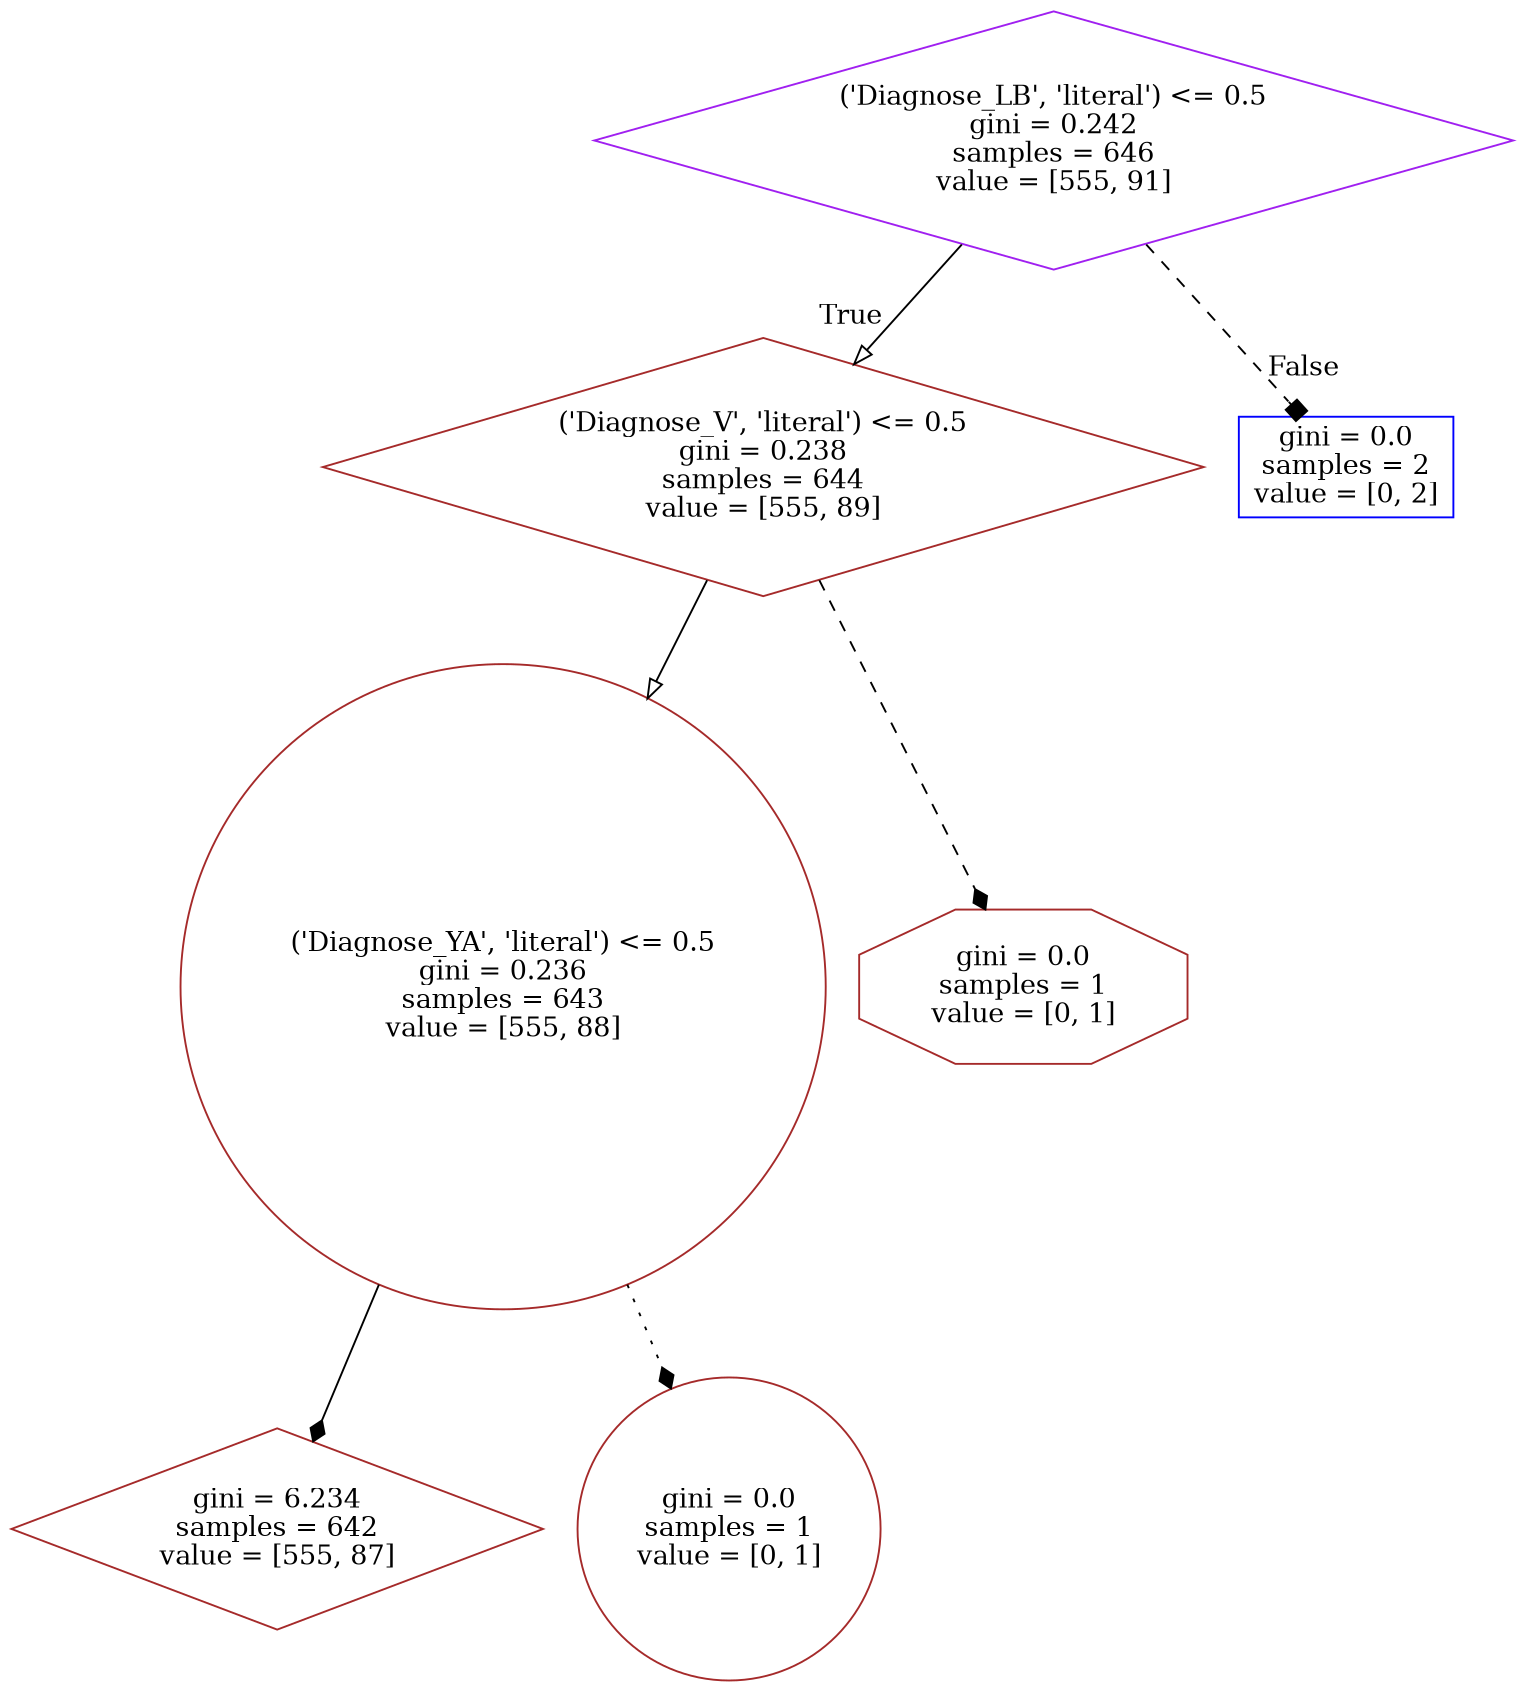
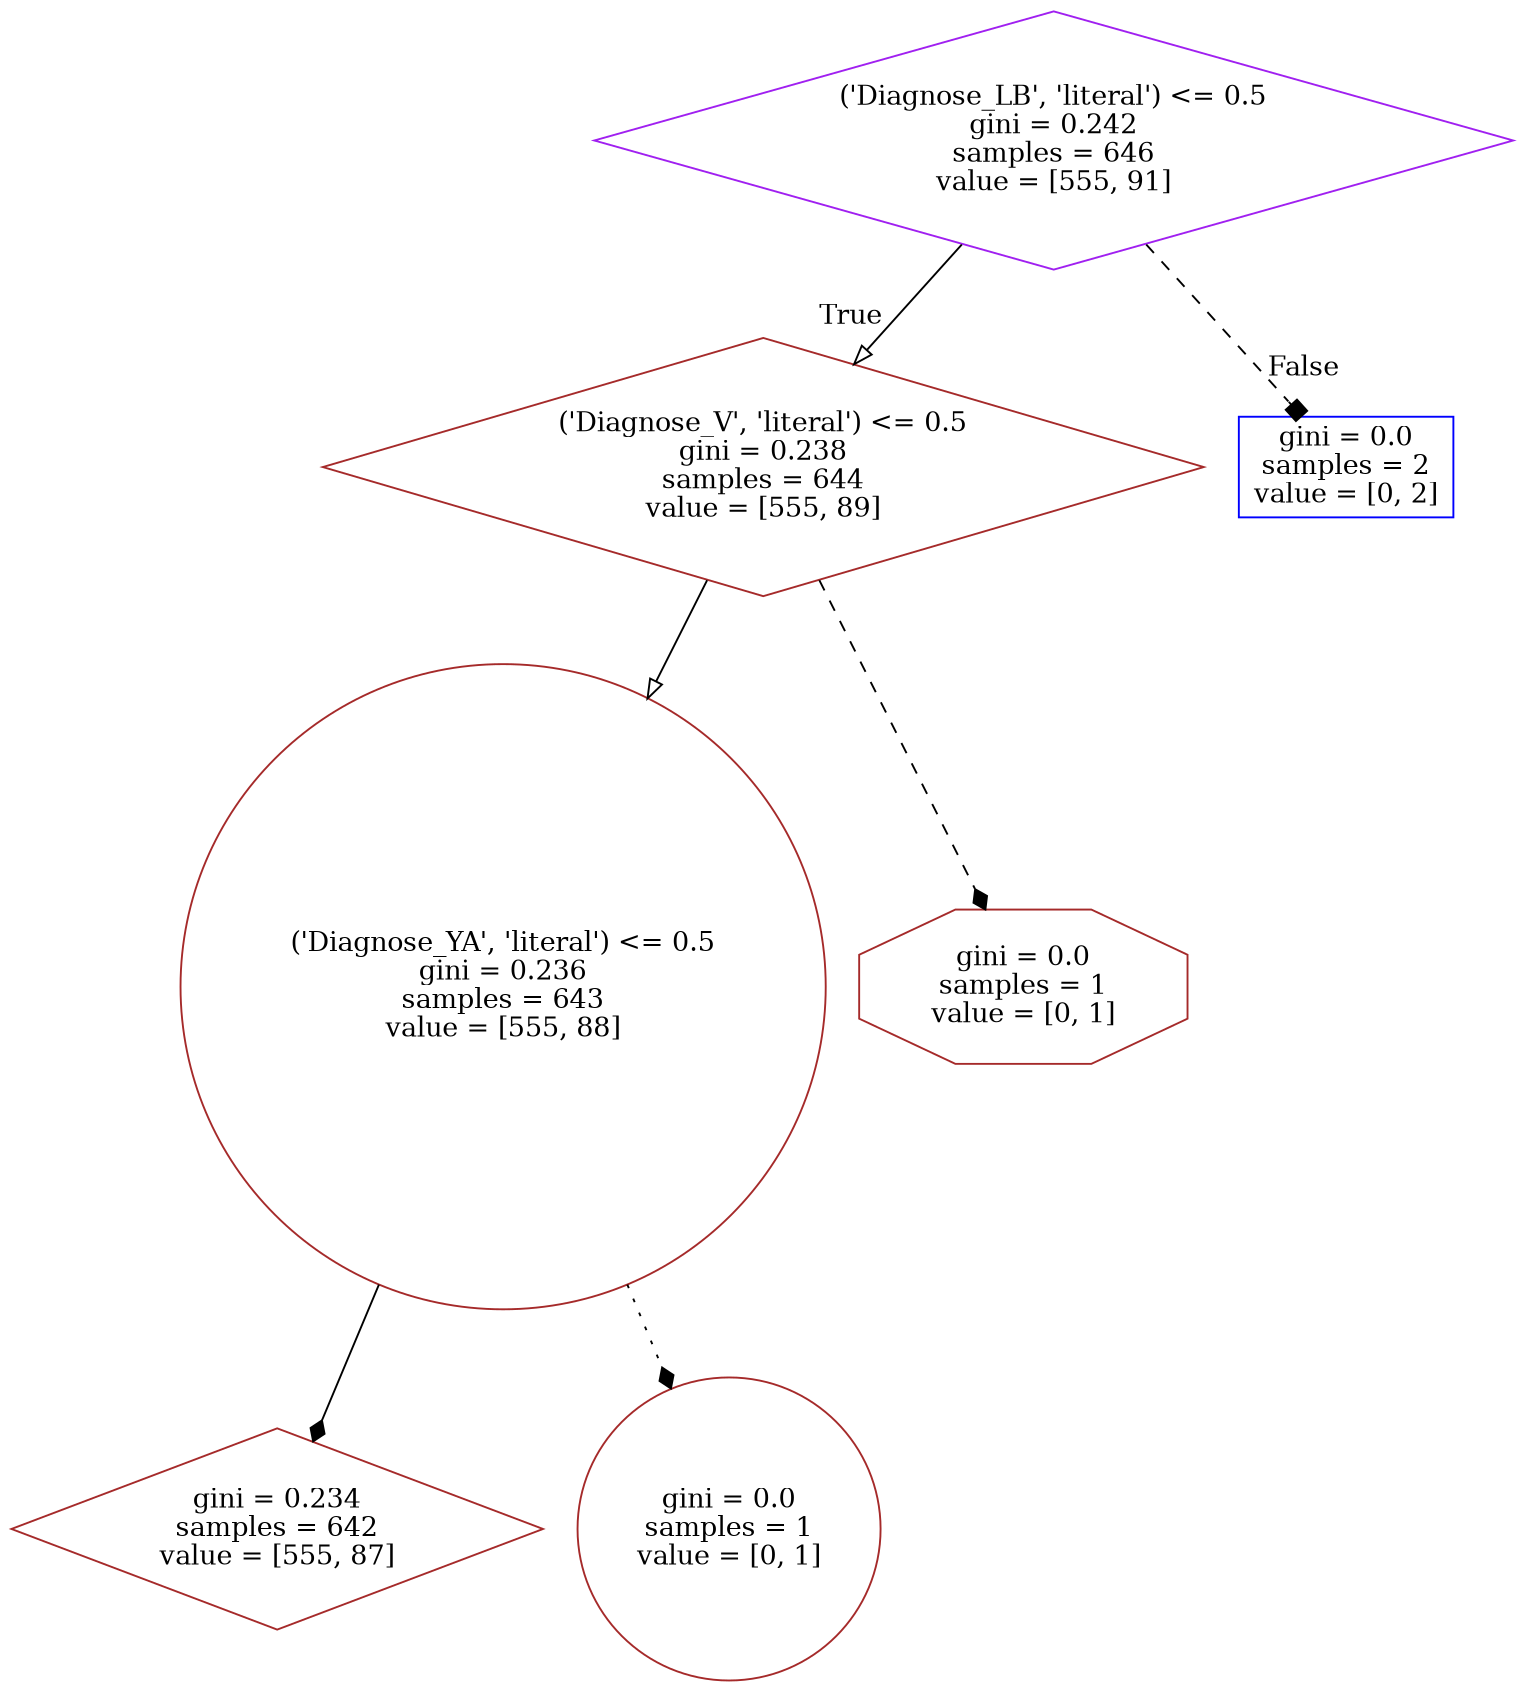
node "gini = 6.234 samples = 642 value = [555, 87]": label "gini = 6.234 samples = 642 value = [555, 87]" -> "gini = 0.234 samples = 642 value = [555, 87]"
